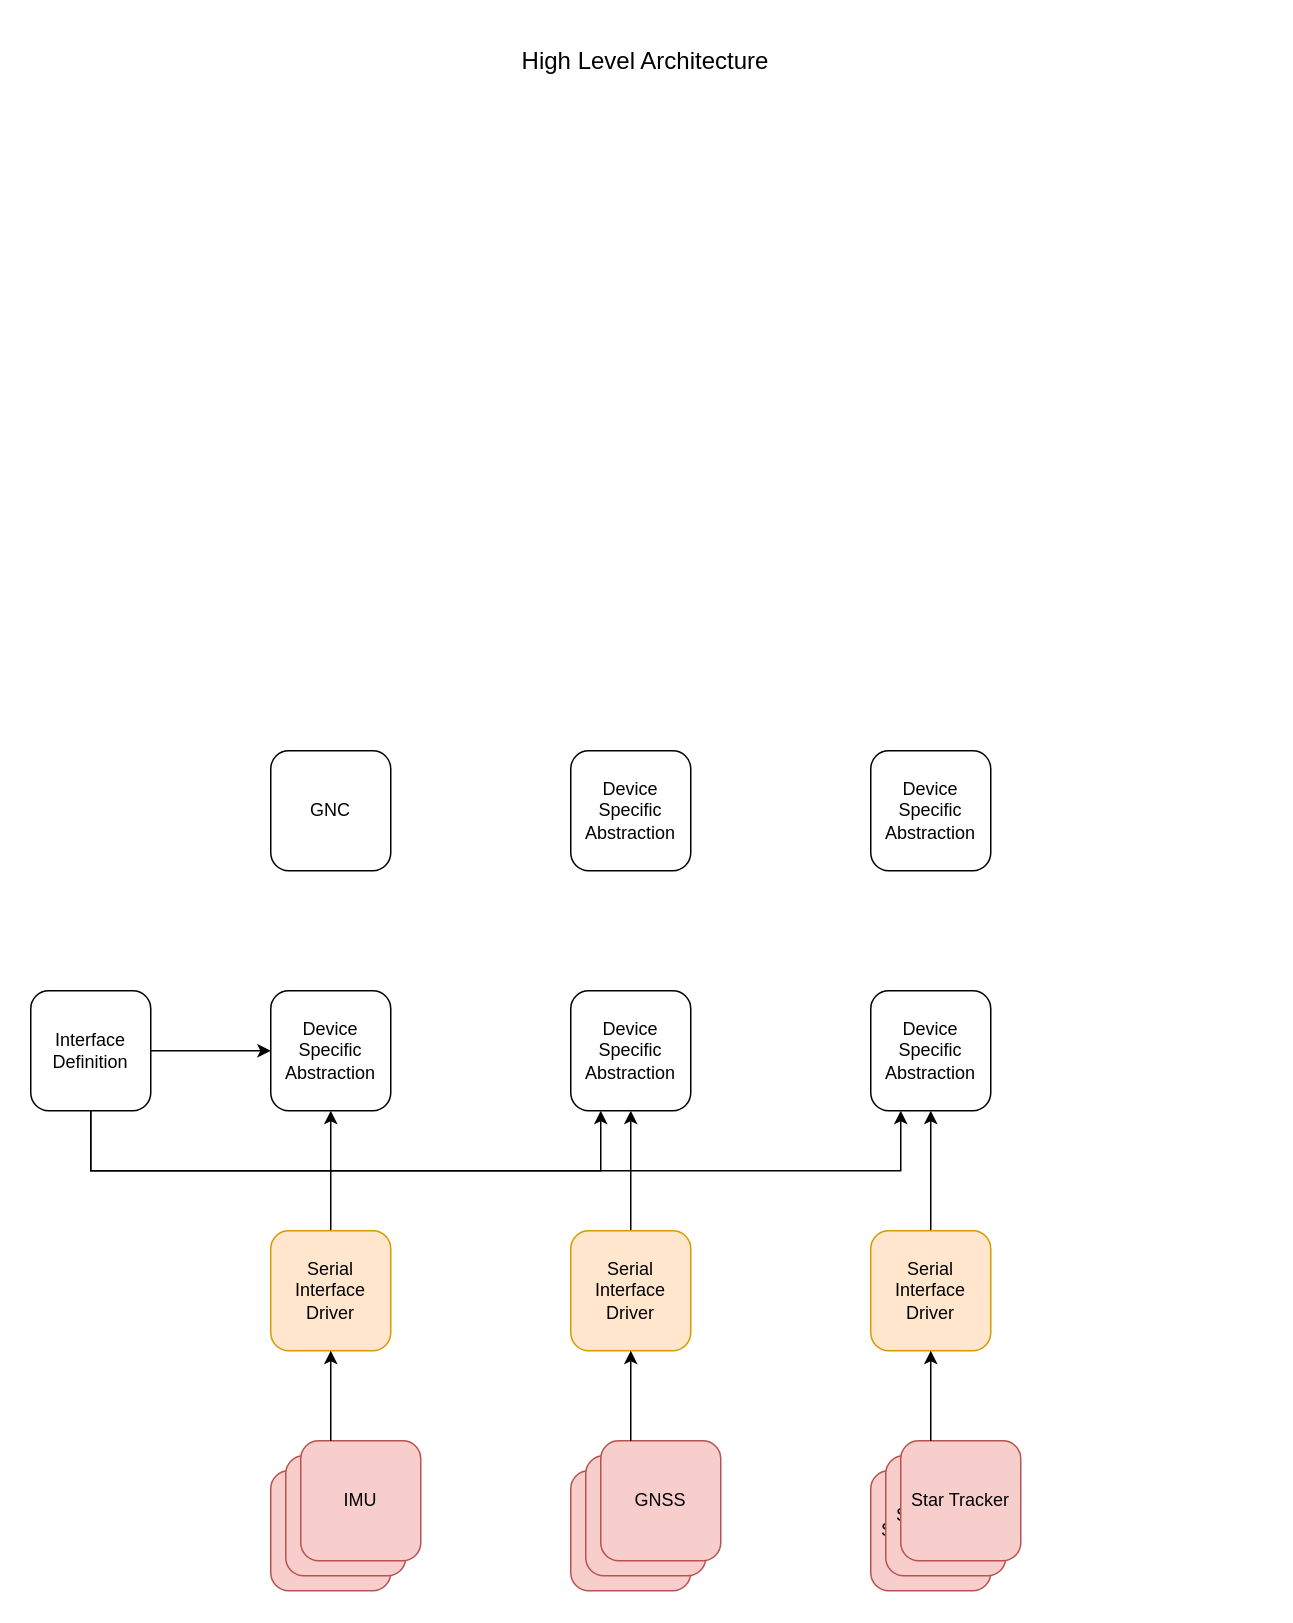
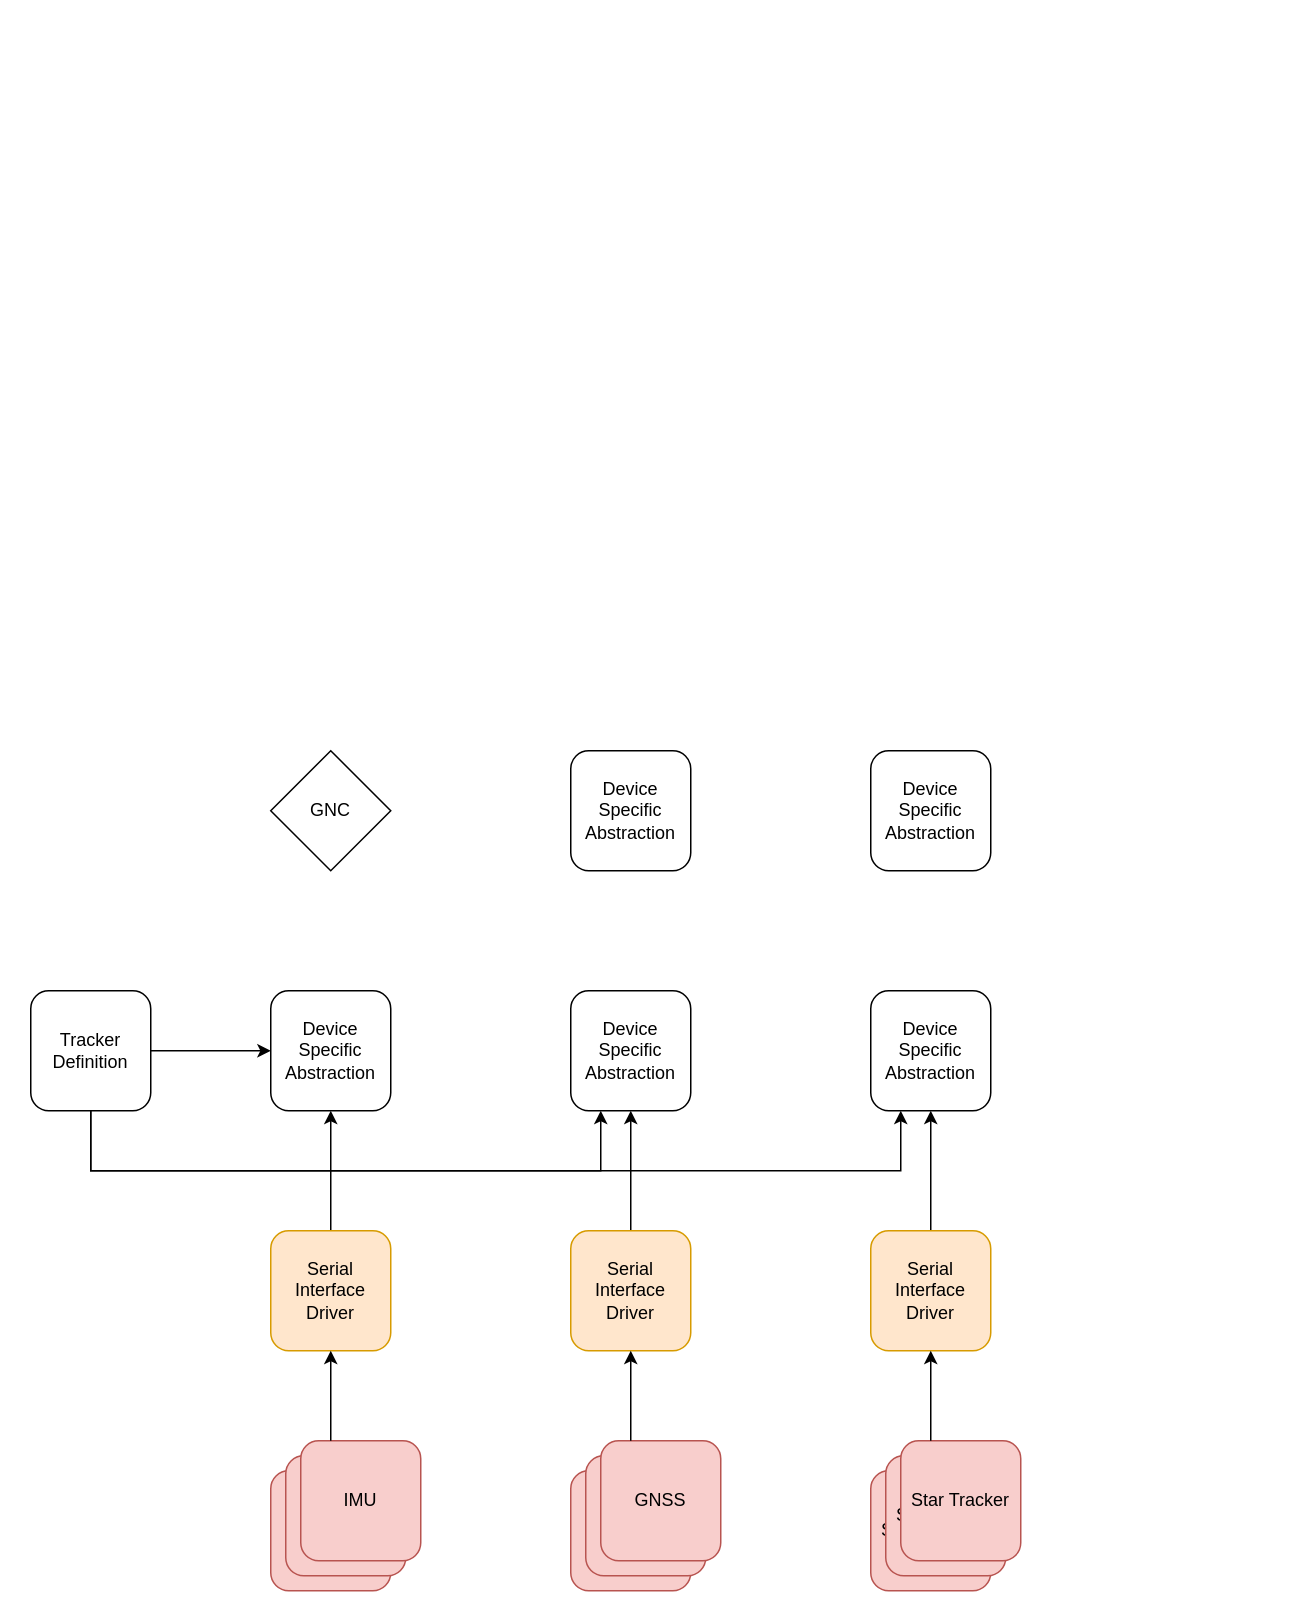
node "High Level Architecture": removed
node "GNC": shape rounded rectangle -> diamond
node "Interface Definition": label "Interface Definition" -> "Tracker Definition"
